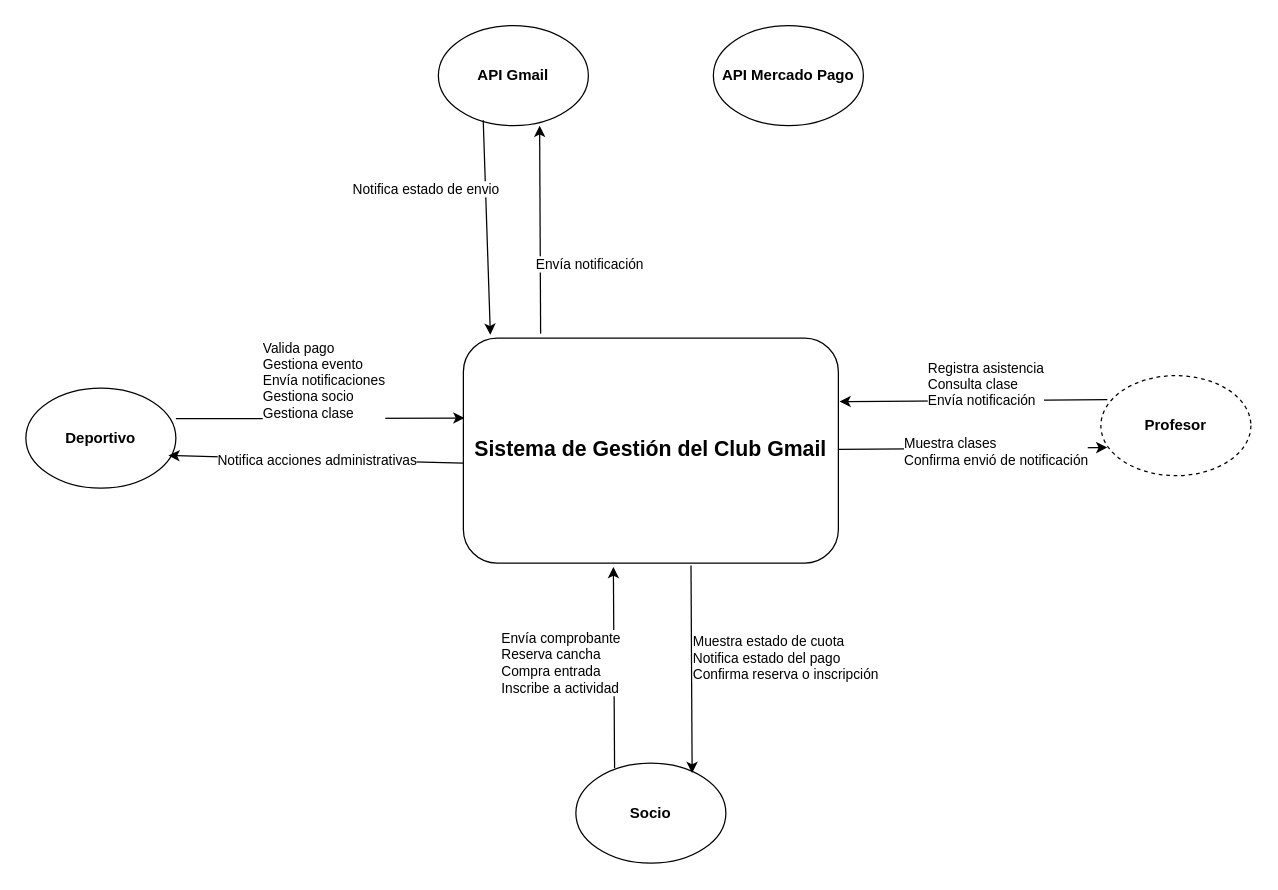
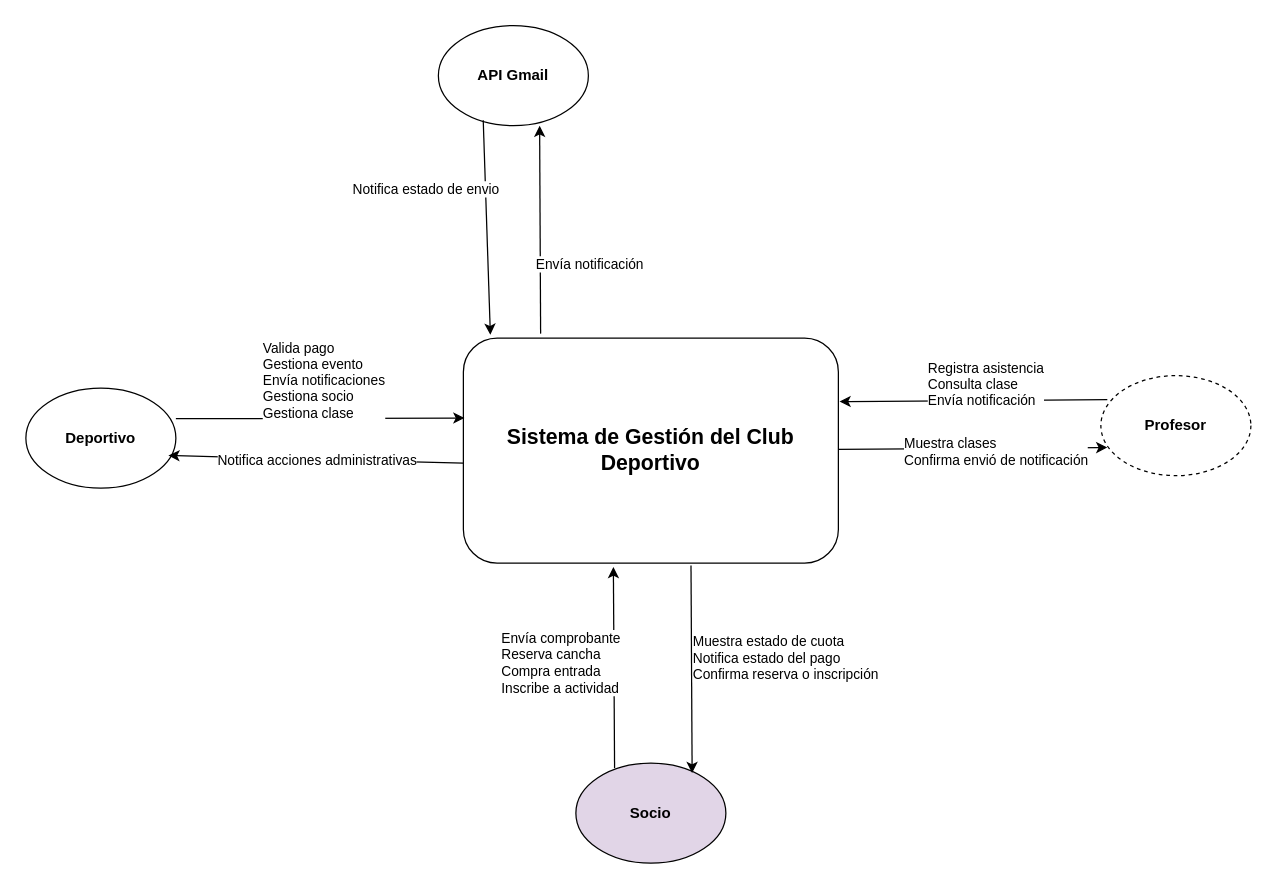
node "API Mercado Pago": removed
node "Sistema de Gestión del Club Gmail": label "Sistema de Gestión del Club Gmail" -> "Sistema de Gestión del Club Deportivo"
node "Socio": fillcolor #ffffff -> #e1d5e7
